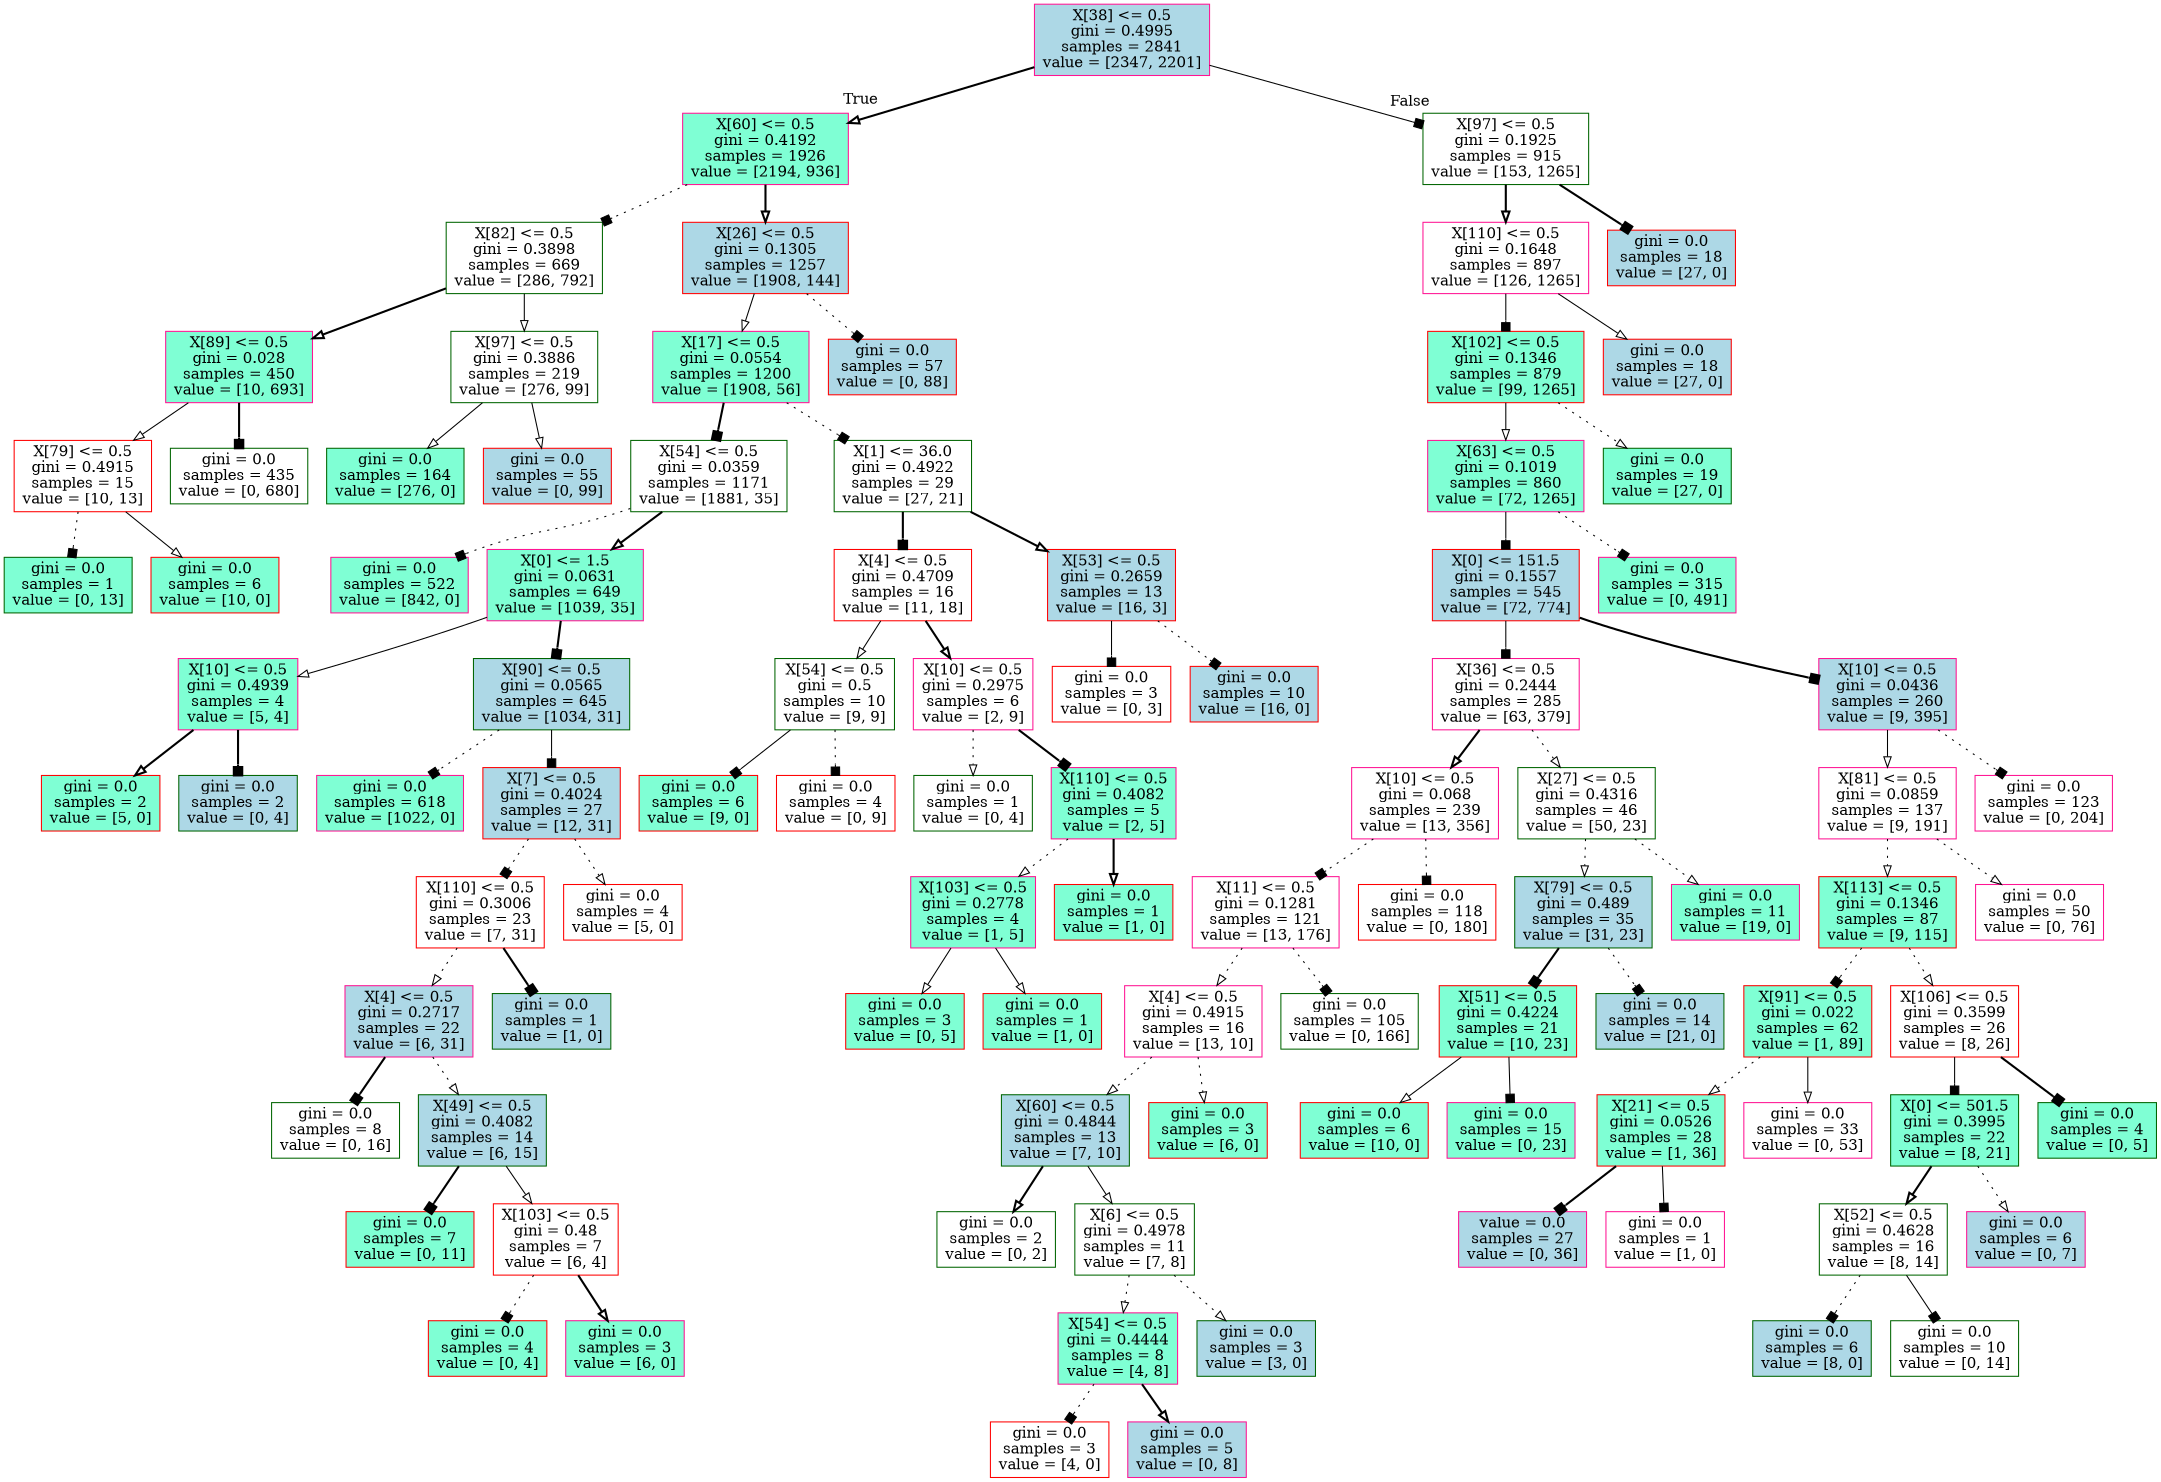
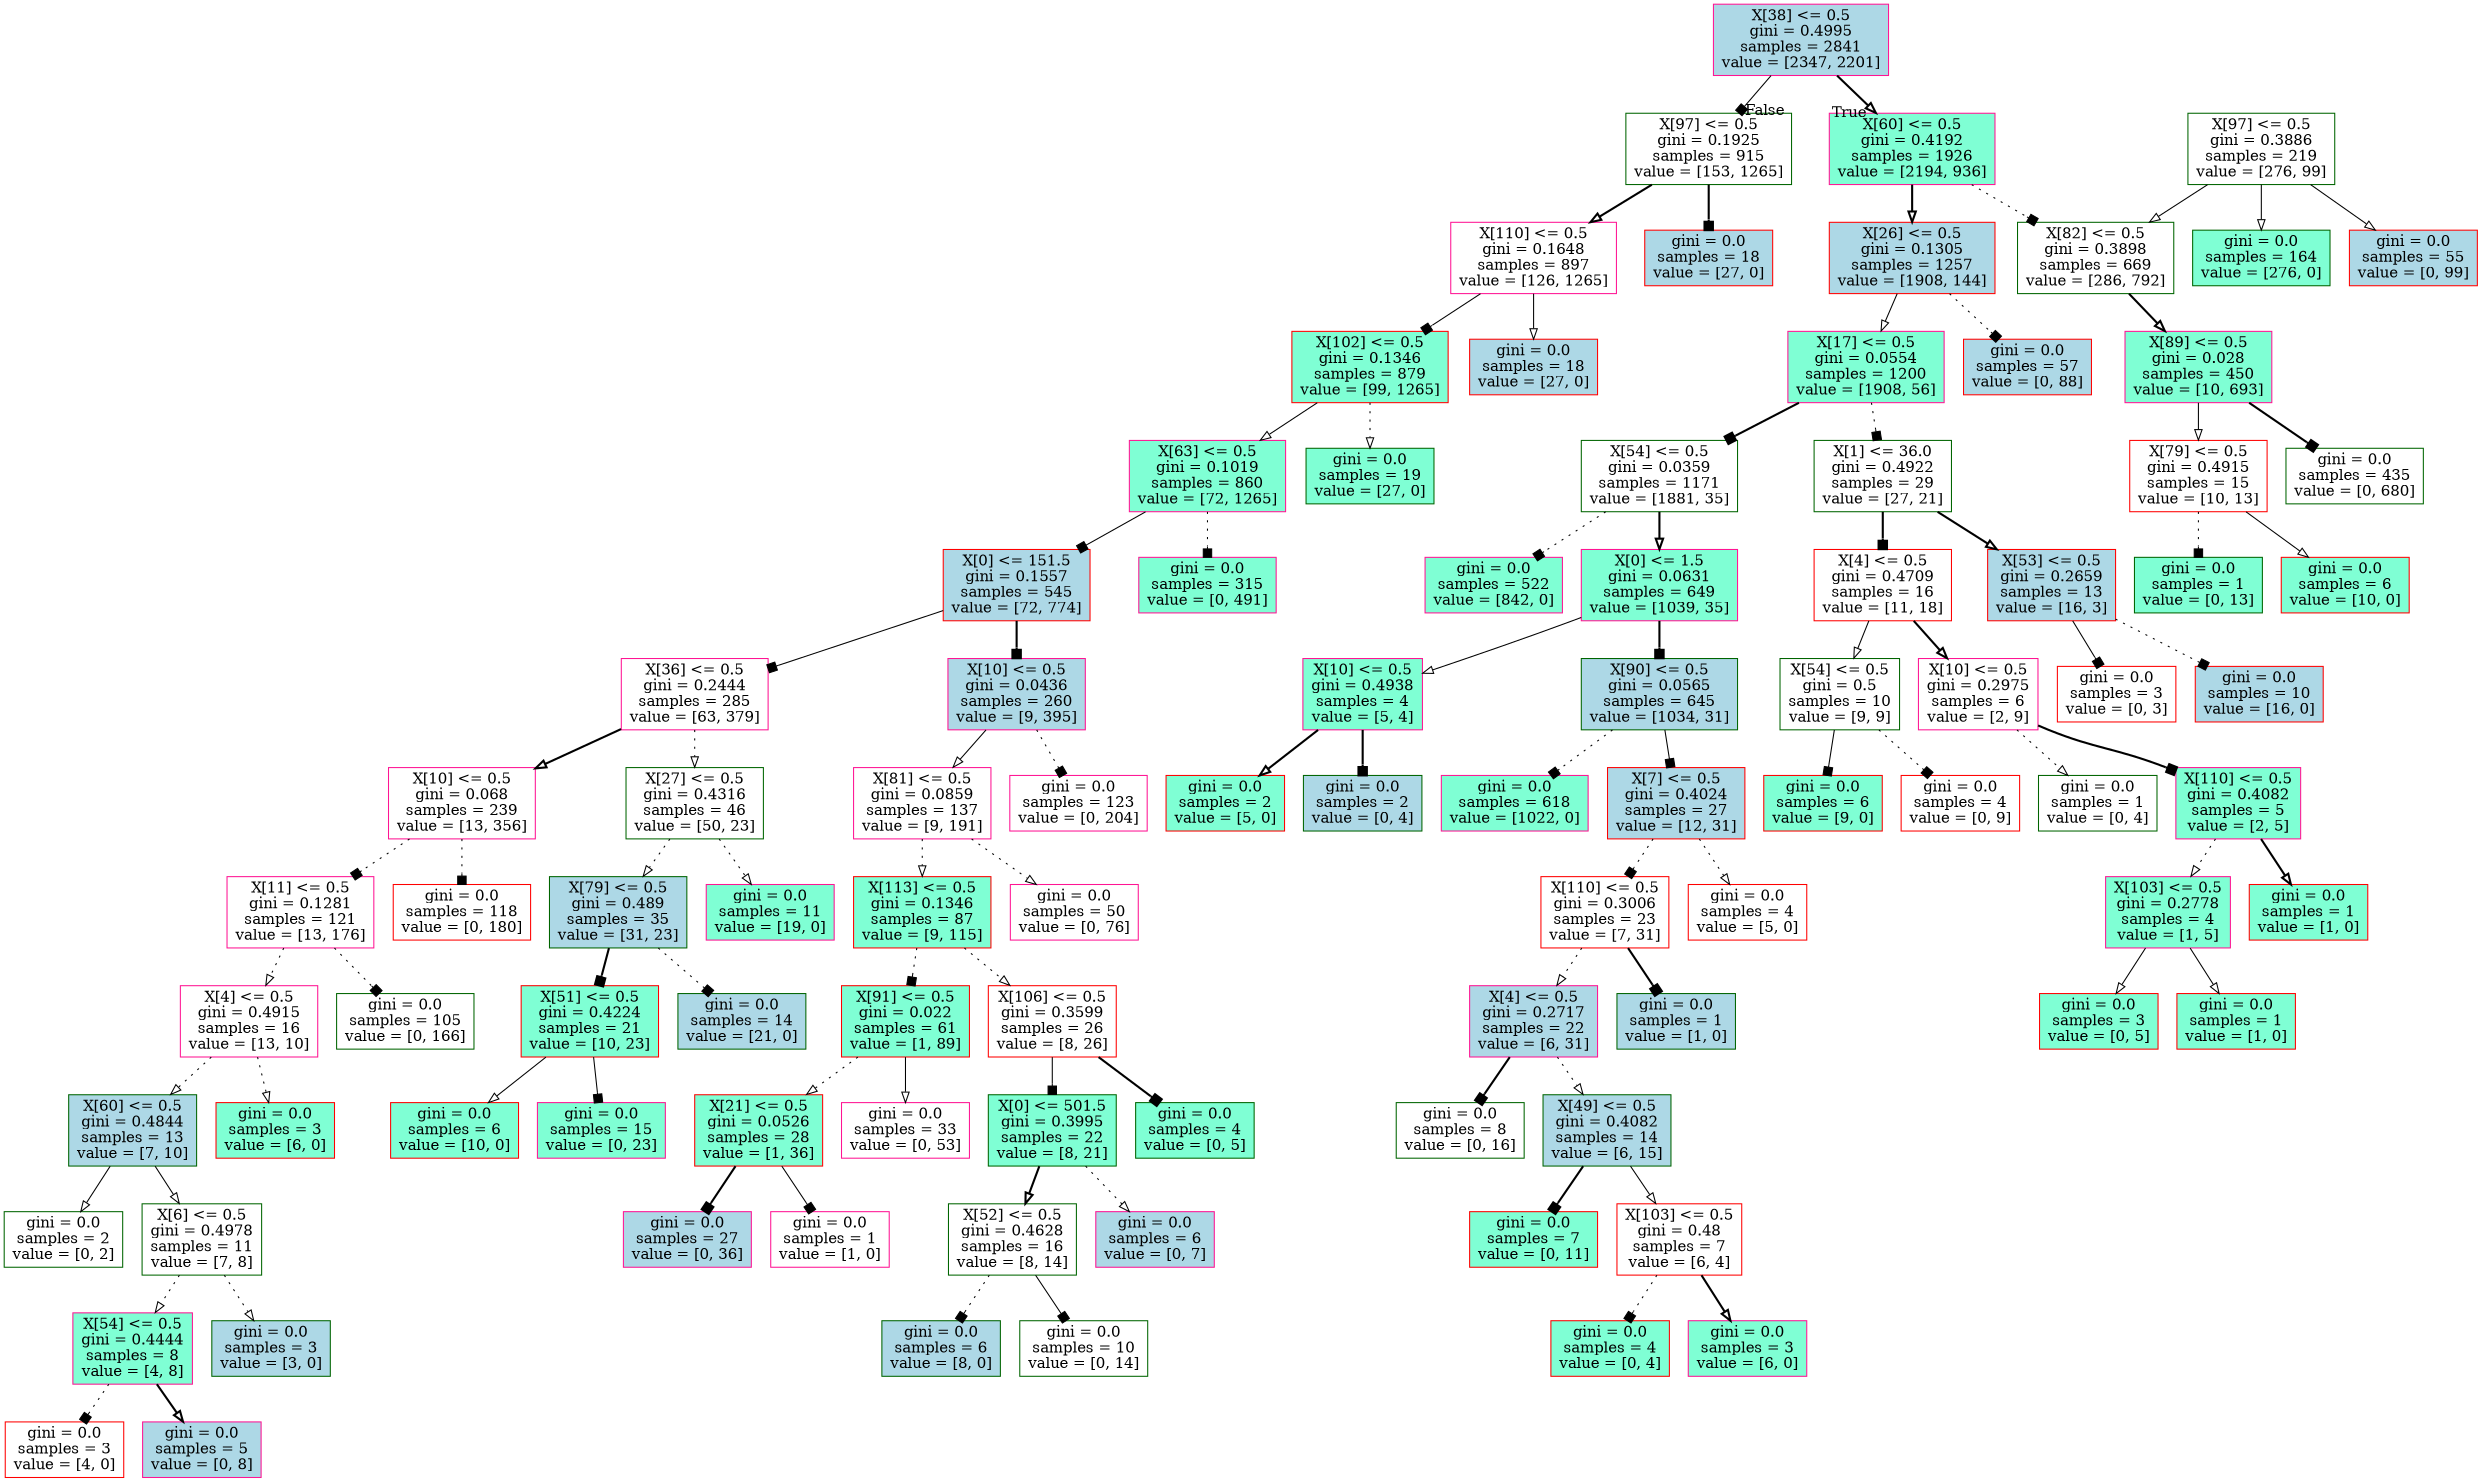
edge "X[82] <= 0.5 gini = 0.3898 samples = 669 value = [286, 792]" -> "X[97] <= 0.5 gini = 0.3886 samples = 219 value = [276, 99]": reversed
node "X[10] <= 0.5 gini = 0.4939 samples = 4 value = [5, 4]": label "X[10] <= 0.5 gini = 0.4939 samples = 4 value = [5, 4]" -> "X[10] <= 0.5 gini = 0.4938 samples = 4 value = [5, 4]"
node "X[91] <= 0.5 gini = 0.022 samples = 62 value = [1, 89]": label "X[91] <= 0.5 gini = 0.022 samples = 62 value = [1, 89]" -> "X[91] <= 0.5 gini = 0.022 samples = 61 value = [1, 89]"
edge "X[60] <= 0.5 gini = 0.4844 samples = 13 value = [7, 10]" -> "gini = 0.0 samples = 2 value = [0, 2]": style bold -> solid
node "value = 0.0 samples = 27 value = [0, 36]": label "value = 0.0 samples = 27 value = [0, 36]" -> "gini = 0.0 samples = 27 value = [0, 36]"
